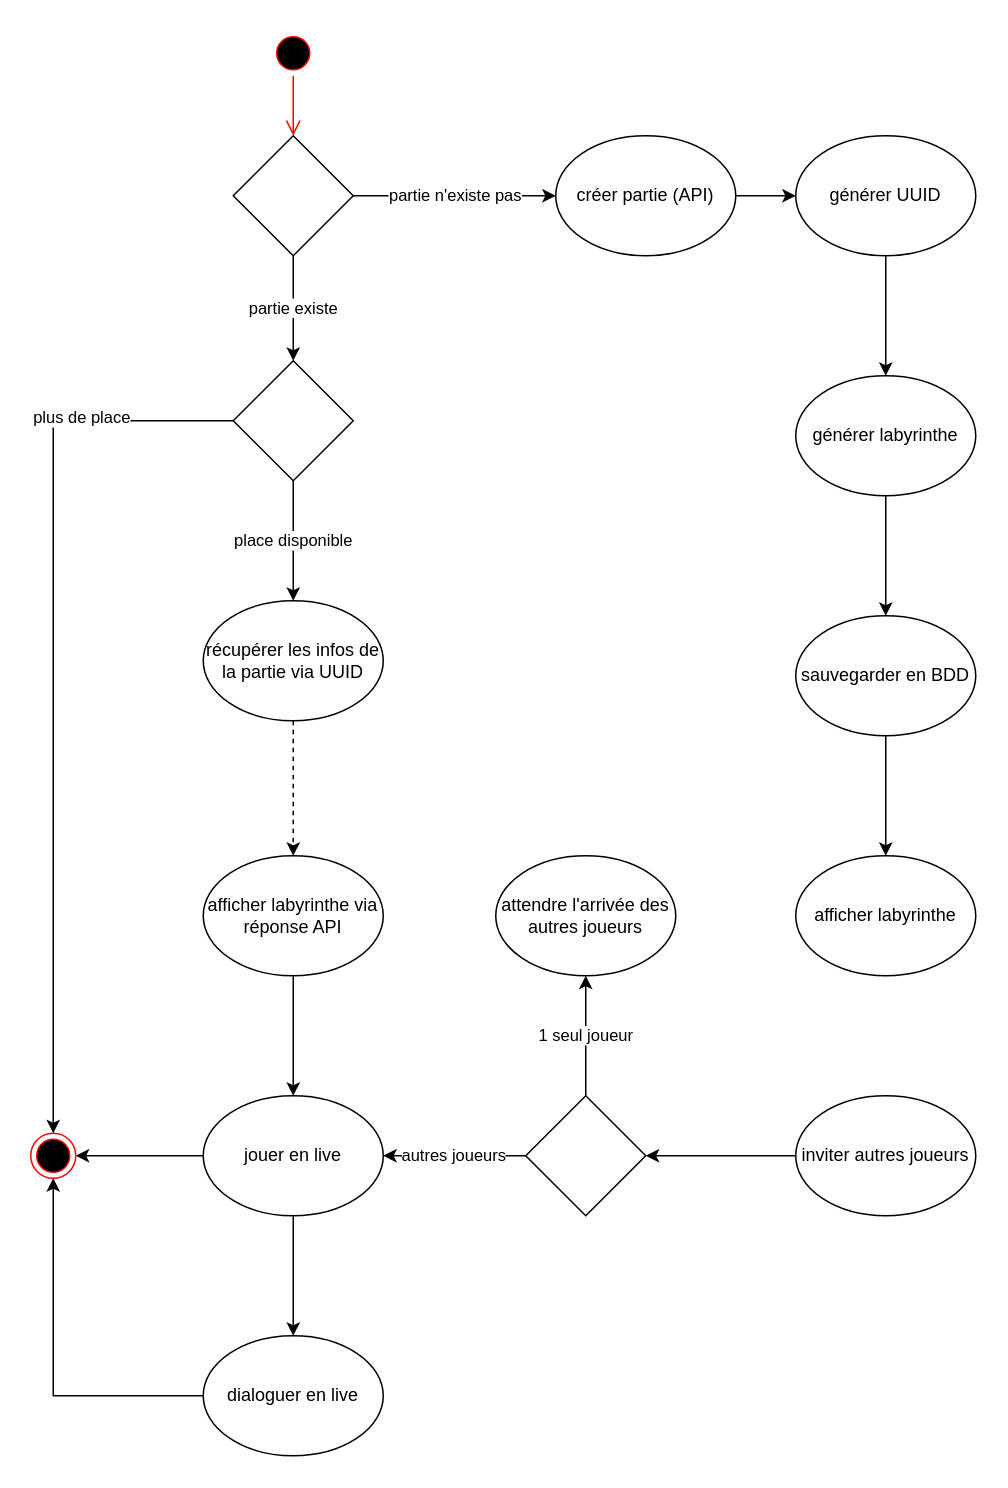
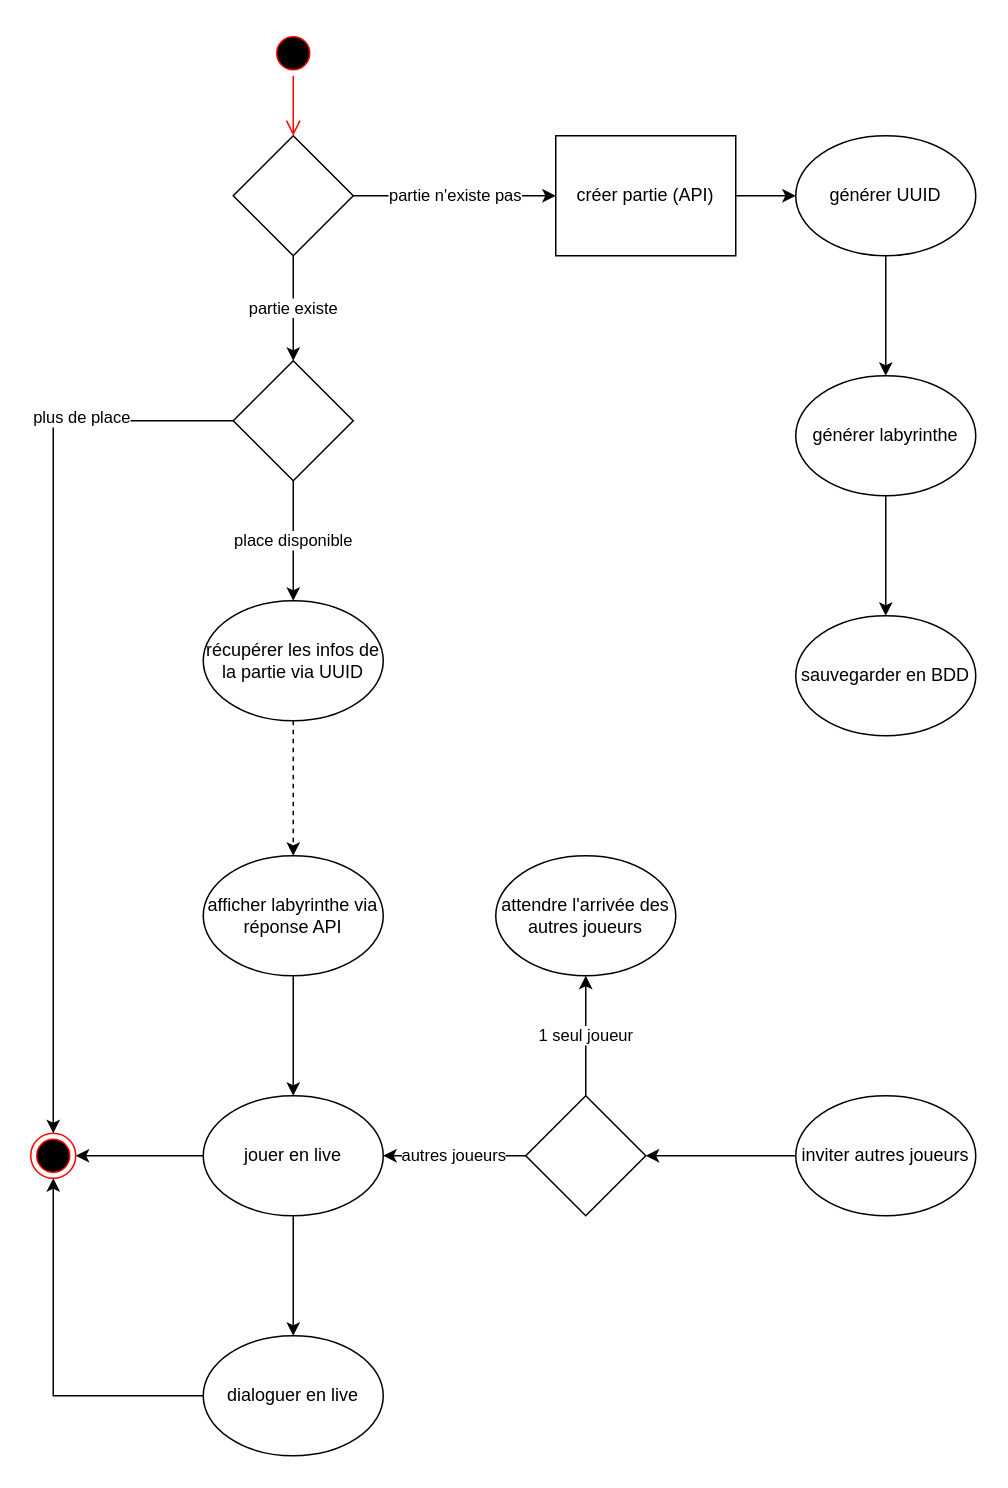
node "créer partie (API)": shape ellipse -> rectangle
edge "sauvegarder en BDD" -> "afficher labyrinthe": removed
node "afficher labyrinthe": removed
